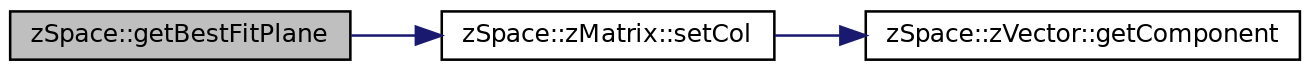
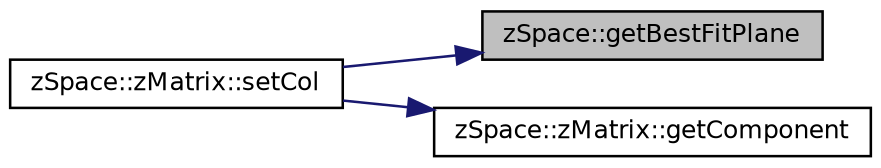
edge "zSpace::getBestFitPlane" -> "zSpace::zMatrix::setCol": reversed
node "zSpace::zVector::getComponent": label "zSpace::zVector::getComponent" -> "zSpace::zMatrix::getComponent"
